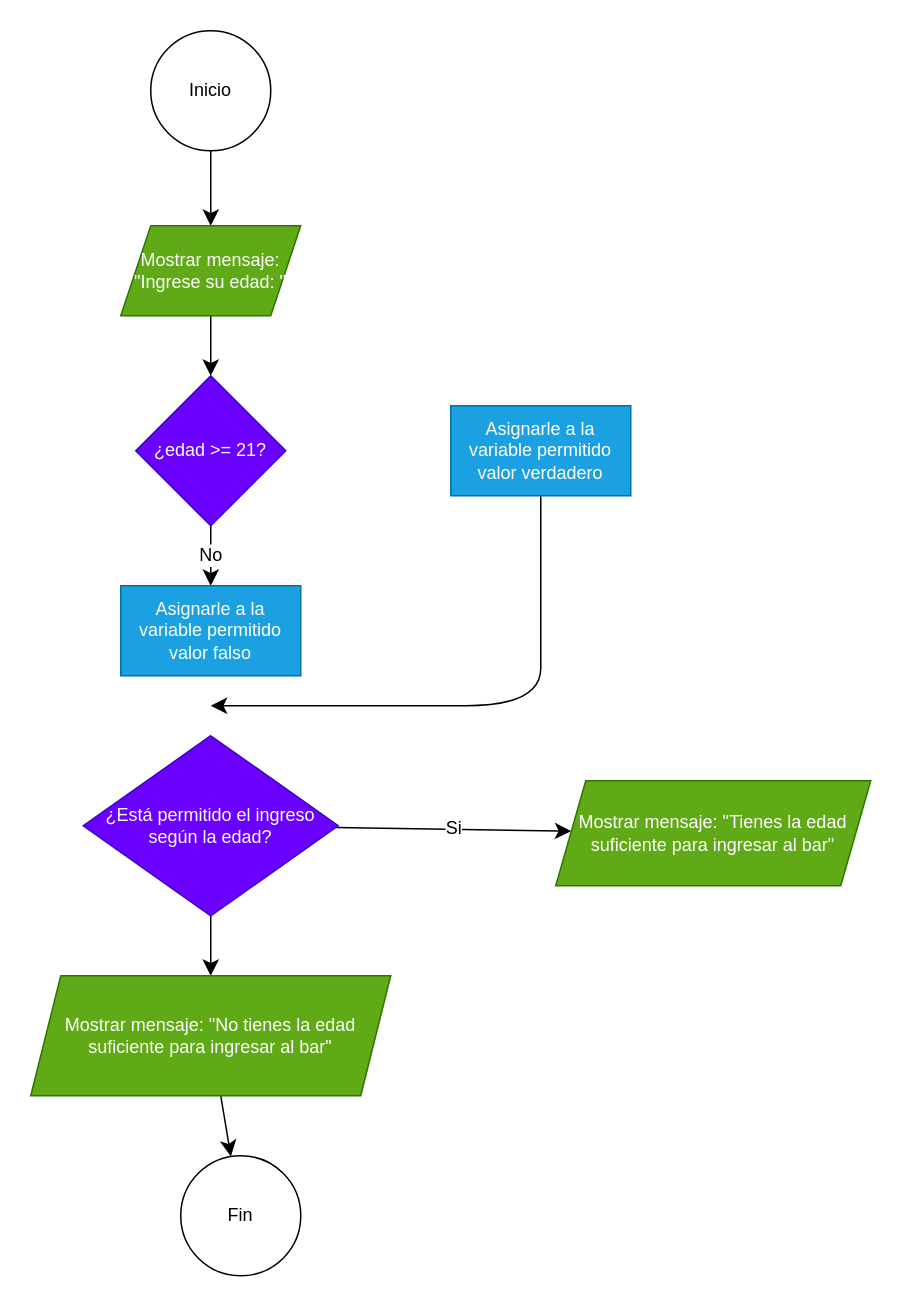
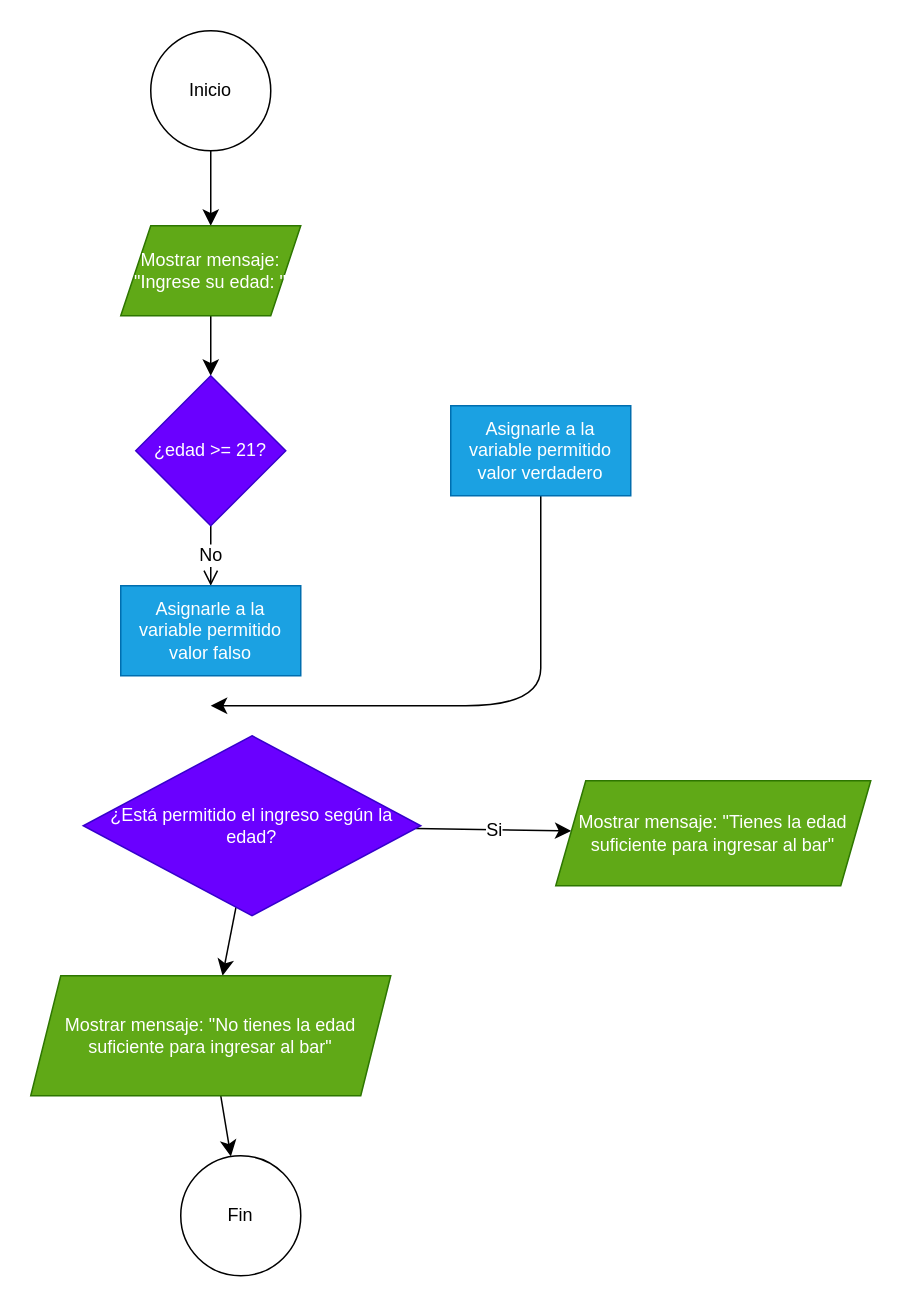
edge "¿edad >= 21?" -> "Asignarle a la variable permitido valor falso": arrowhead classic -> open
node "¿Está permitido el ingreso según la edad?": size 255x180 -> 338x180
